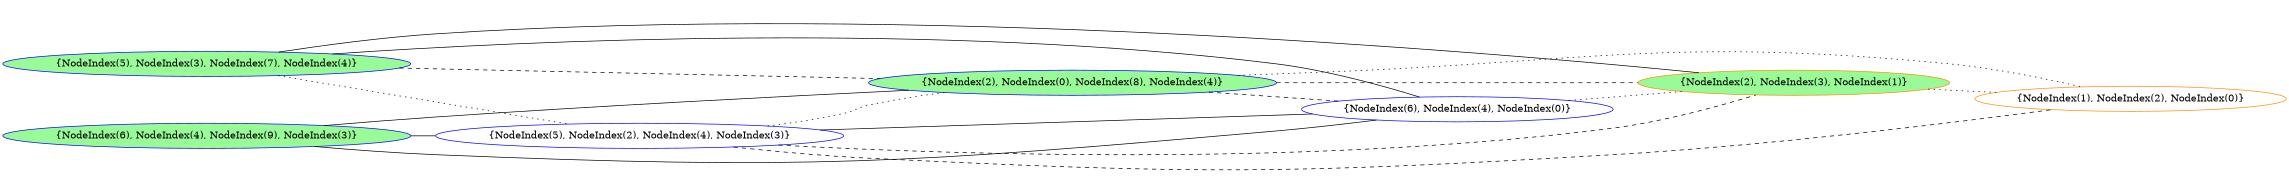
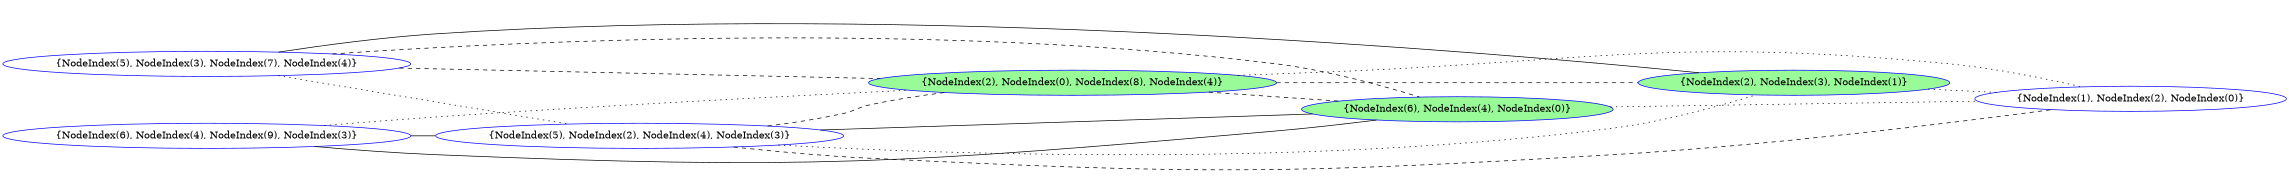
edge "{NodeIndex(5), NodeIndex(3), NodeIndex(7), NodeIndex(4)}" -- "{NodeIndex(6), NodeIndex(4), NodeIndex(0)}": style solid -> dashed
node "{NodeIndex(5), NodeIndex(3), NodeIndex(7), NodeIndex(4)}": fillcolor palegreen -> white
node "{NodeIndex(2), NodeIndex(3), NodeIndex(1)}": color darkorange -> blue
edge "{NodeIndex(2), NodeIndex(3), NodeIndex(1)}" -- "{NodeIndex(6), NodeIndex(4), NodeIndex(0)}": now "{NodeIndex(1), NodeIndex(2), NodeIndex(0)}" -- "{NodeIndex(6), NodeIndex(4), NodeIndex(0)}"
node "{NodeIndex(1), NodeIndex(2), NodeIndex(0)}": color darkorange -> blue
edge "{NodeIndex(2), NodeIndex(0), NodeIndex(8), NodeIndex(4)}" -- "{NodeIndex(6), NodeIndex(4), NodeIndex(9), NodeIndex(3)}": style solid -> dotted
edge "{NodeIndex(2), NodeIndex(0), NodeIndex(8), NodeIndex(4)}" -- "{NodeIndex(5), NodeIndex(2), NodeIndex(4), NodeIndex(3)}": style dotted -> dashed
node "{NodeIndex(6), NodeIndex(4), NodeIndex(0)}": fillcolor white -> palegreen
node "{NodeIndex(6), NodeIndex(4), NodeIndex(9), NodeIndex(3)}": fillcolor palegreen -> white
edge "{NodeIndex(2), NodeIndex(3), NodeIndex(1)}" -- "{NodeIndex(5), NodeIndex(2), NodeIndex(4), NodeIndex(3)}": style dashed -> dotted
